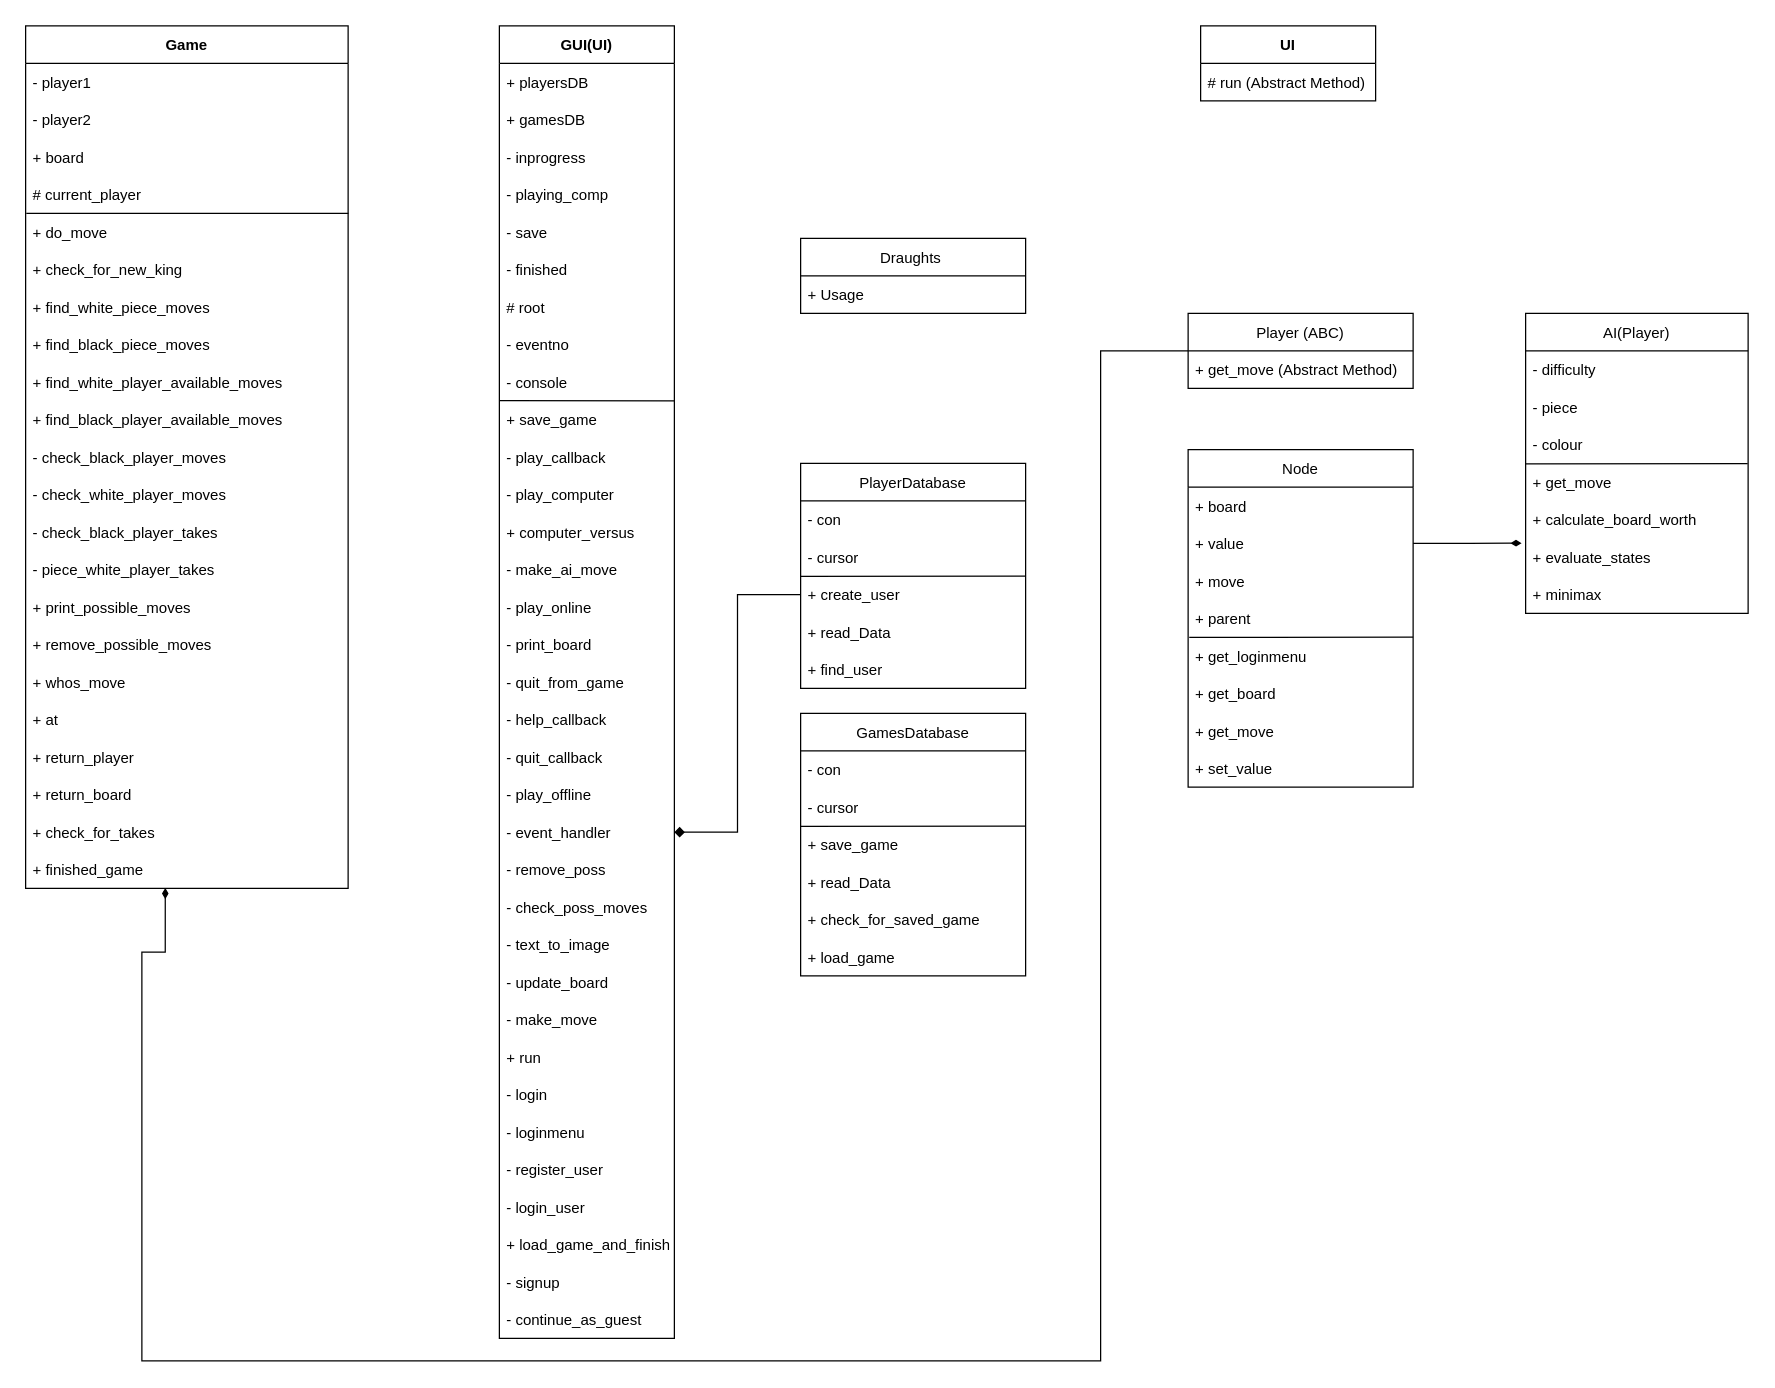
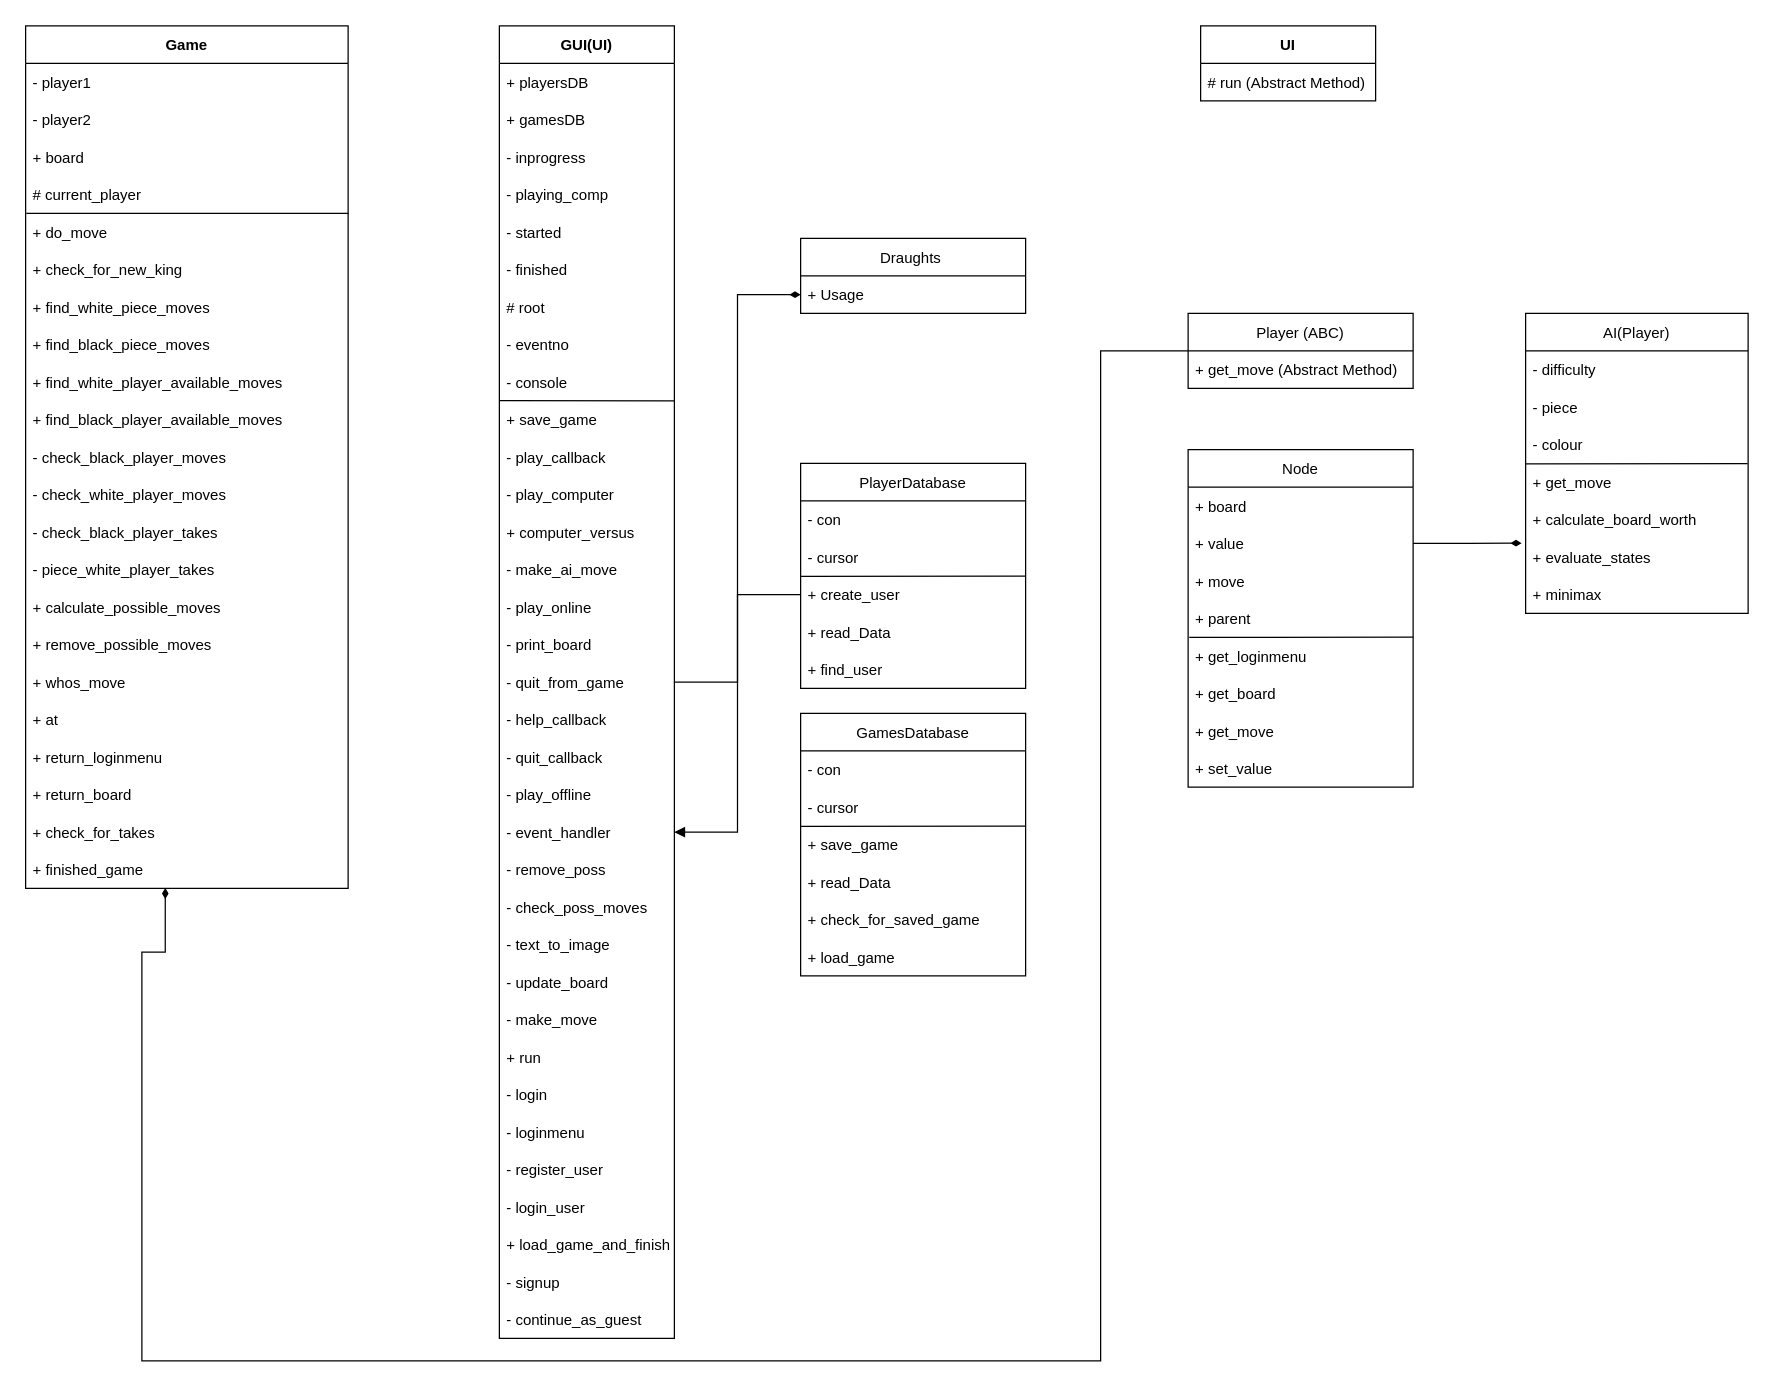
node "- save": label "- save" -> "- started"
edge "GUI(UI)" -> "+ Usage": added
node "+ print_possible_moves": label "+ print_possible_moves" -> "+ calculate_possible_moves"
node "+ return_player": label "+ return_player" -> "+ return_loginmenu"
edge "+ create_user" -> "- event_handler": arrowhead diamond -> block
